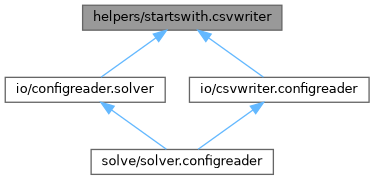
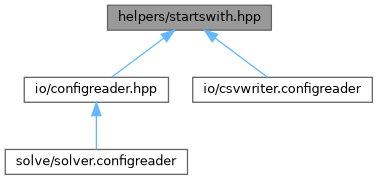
node "helpers/startswith.csvwriter": label "helpers/startswith.csvwriter" -> "helpers/startswith.hpp"
node "io/configreader.solver": label "io/configreader.solver" -> "io/configreader.hpp"
edge "solve/solver.configreader" -> "io/csvwriter.configreader": removed
